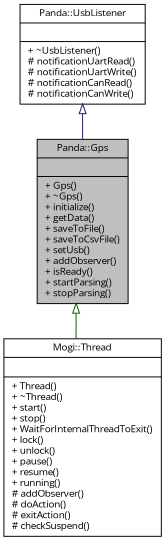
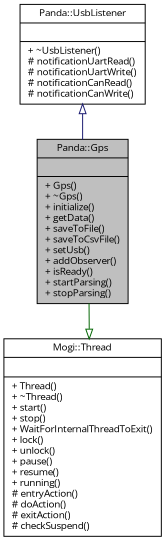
edge "Mogi::Thread" -> "Panda::Gps": reversed
node "Mogi::Thread": text "# addObserver()" -> "# entryAction()"
